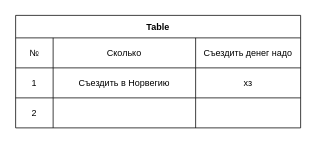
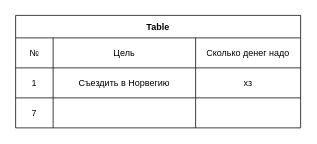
node "Сколько": label "Сколько" -> "Цель"
node "Съездить денег надо": label "Съездить денег надо" -> "Сколько денег надо"
node "2": label "2" -> "7"
